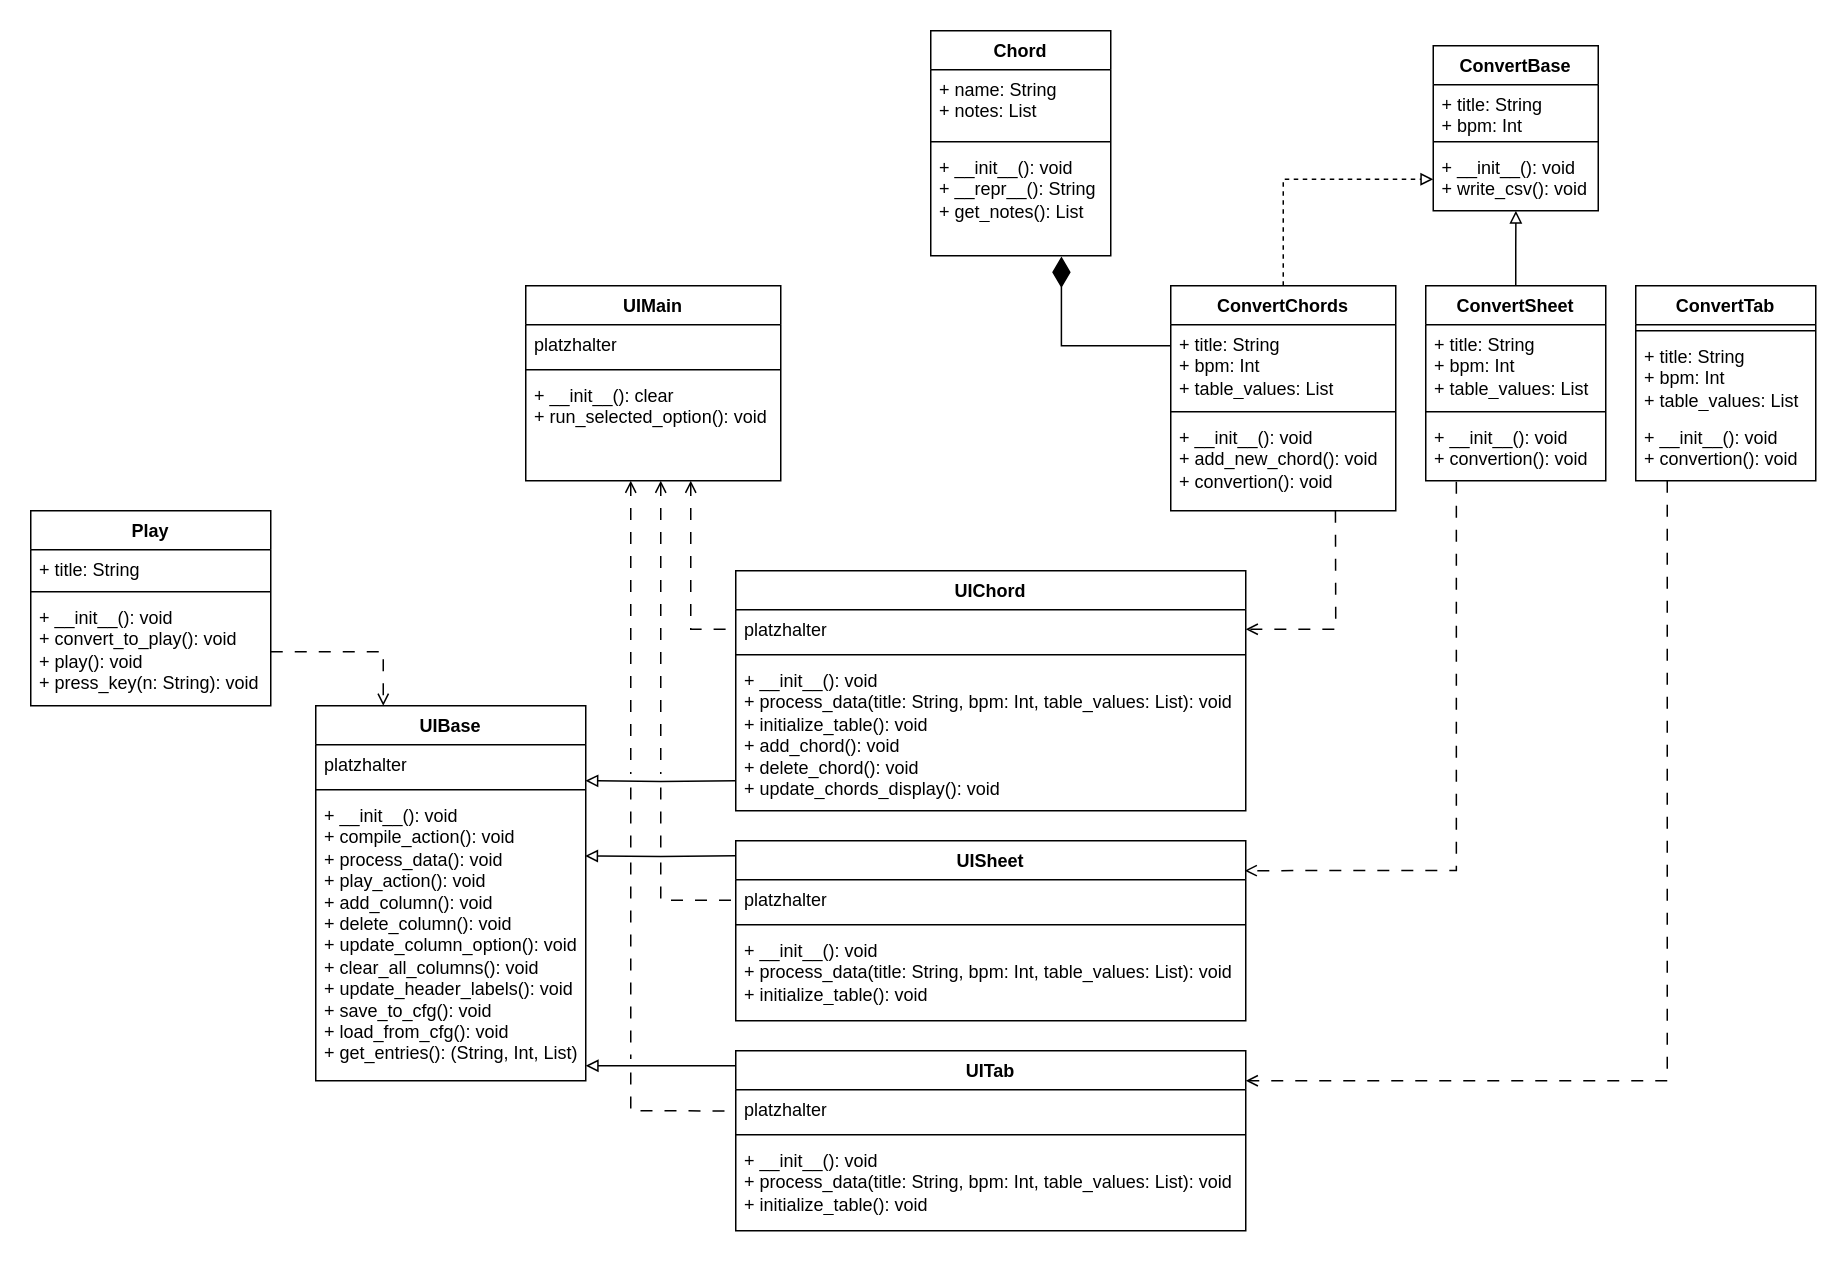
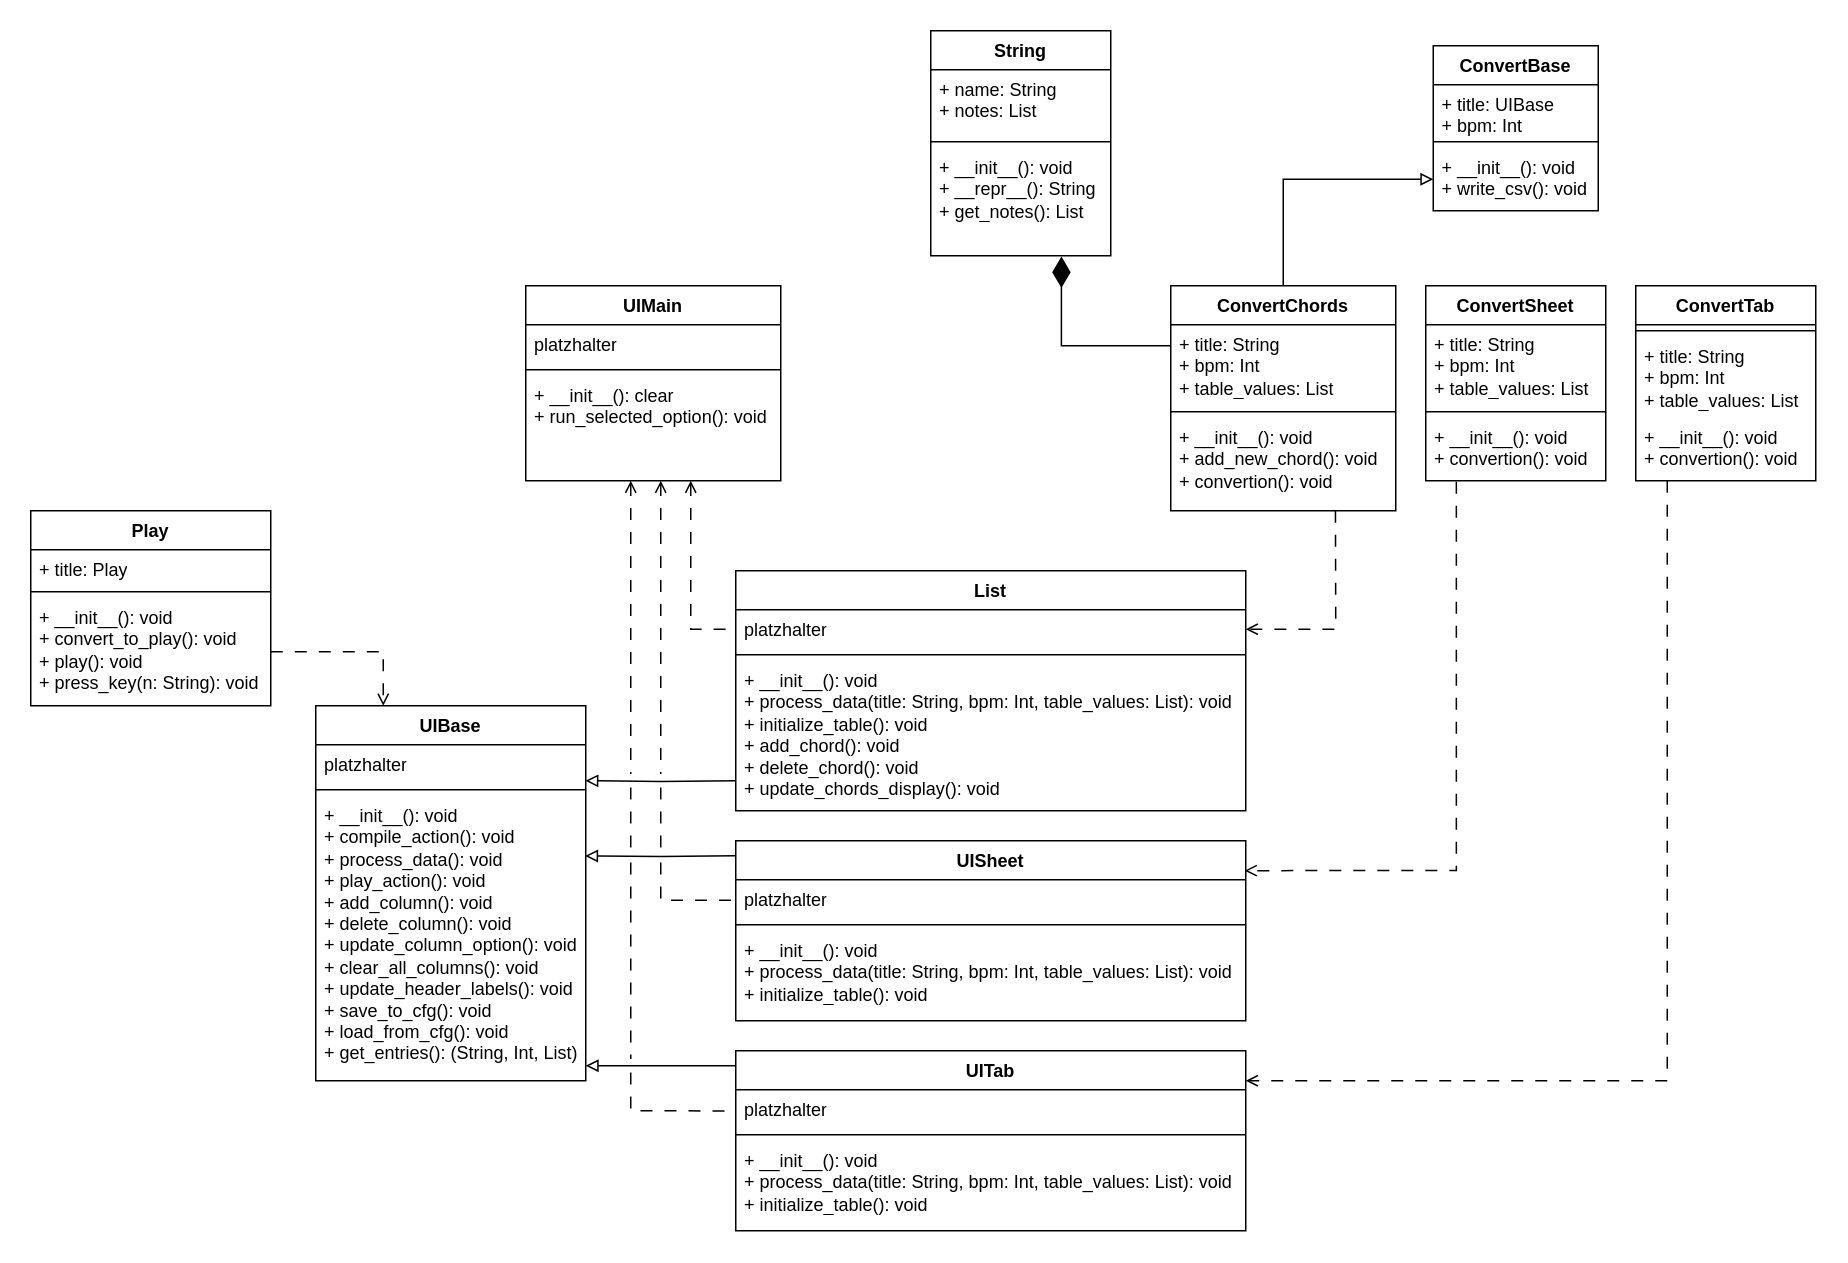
node "Chord": label "Chord" -> "String"
node "+ title: String + bpm: Int": label "+ title: String + bpm: Int" -> "+ title: UIBase + bpm: Int"
edge "ConvertChords" -> "+ __init__(): void + write_csv(): void": style dashed -> solid
edge "ConvertSheet" -> "+ __init__(): void + write_csv(): void": removed
node "+ title: String": label "+ title: String" -> "+ title: Play"
node "UIChord": label "UIChord" -> "List"
